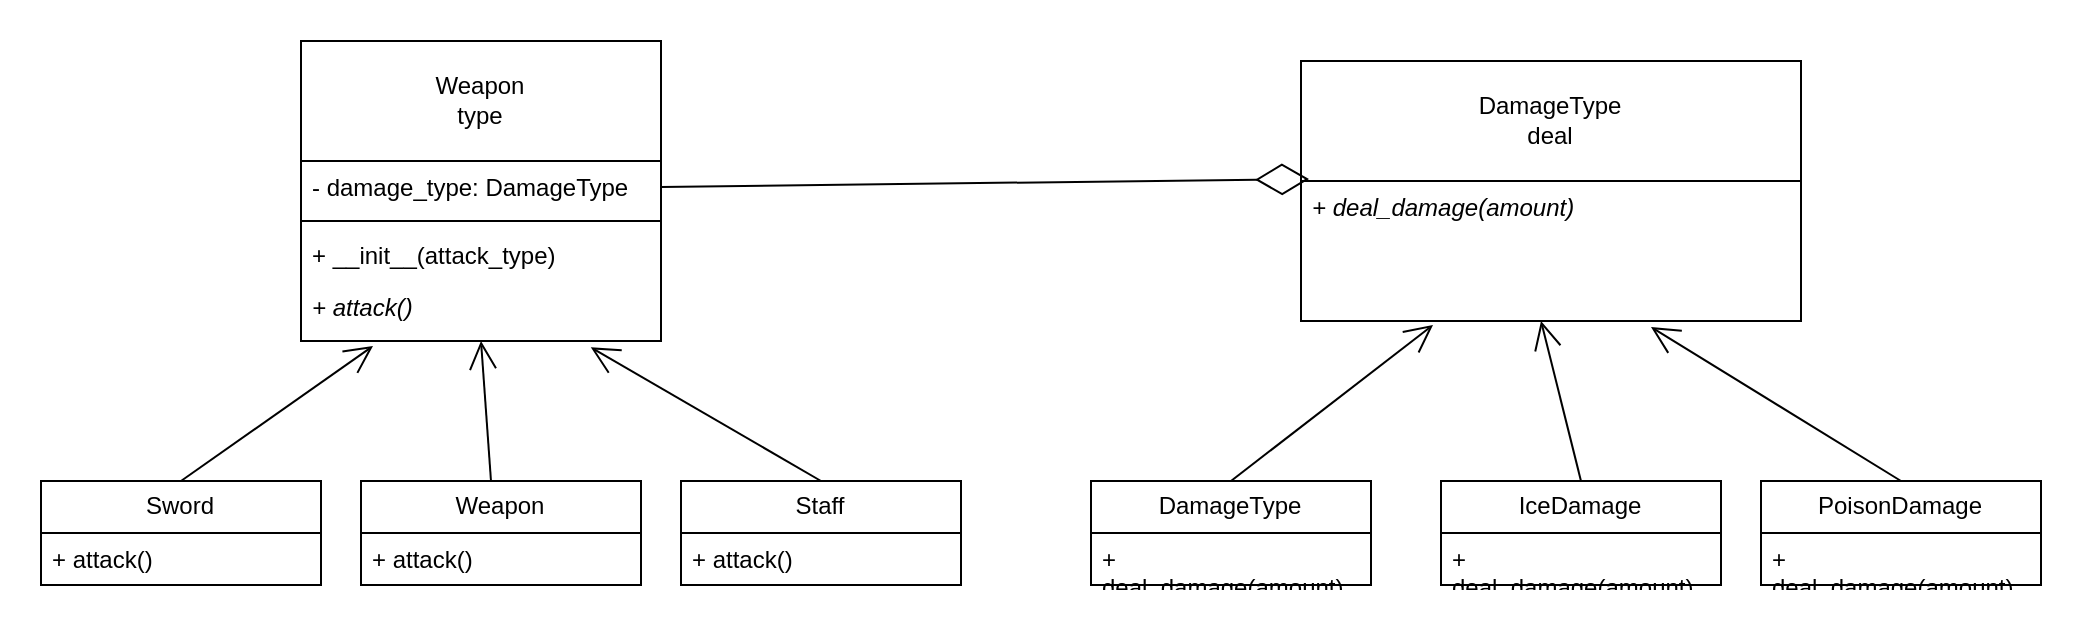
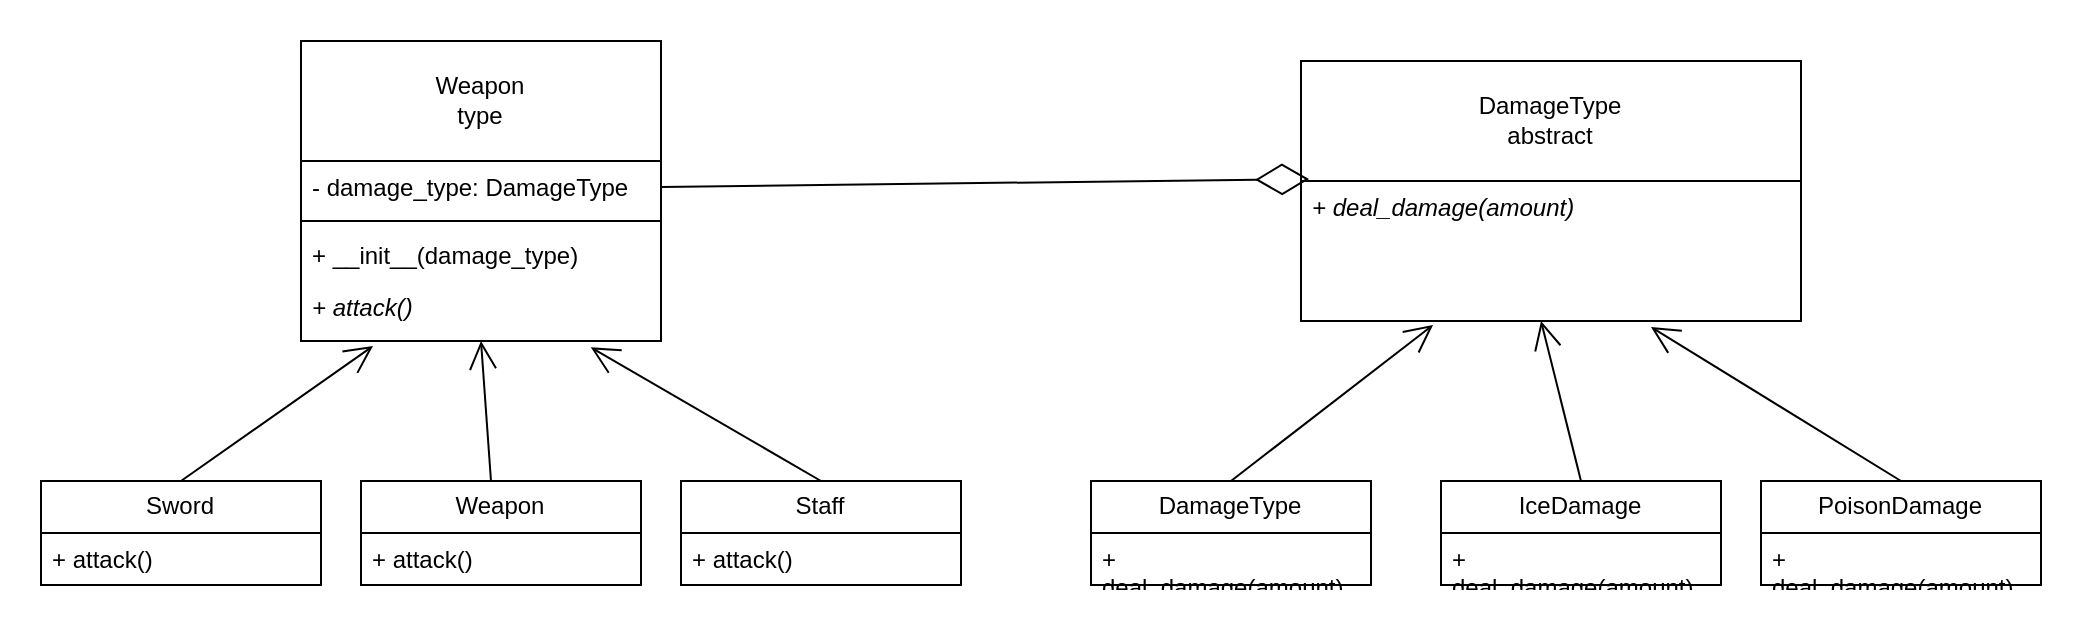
node "DamageType deal": label "DamageType deal" -> "DamageType abstract"
node "+ __init__(attack_type)": label "+ __init__(attack_type)" -> "+ __init__(damage_type)"
